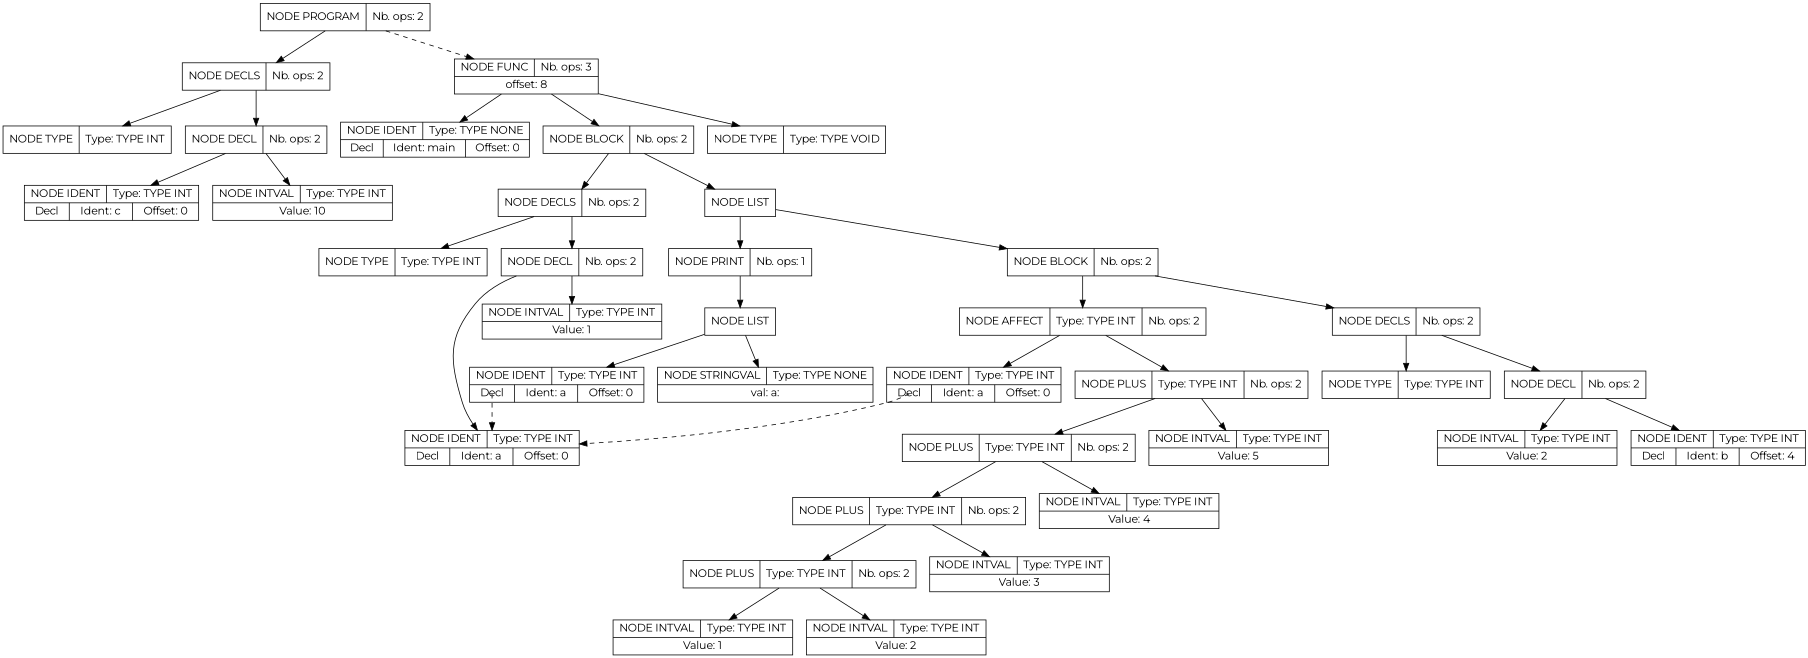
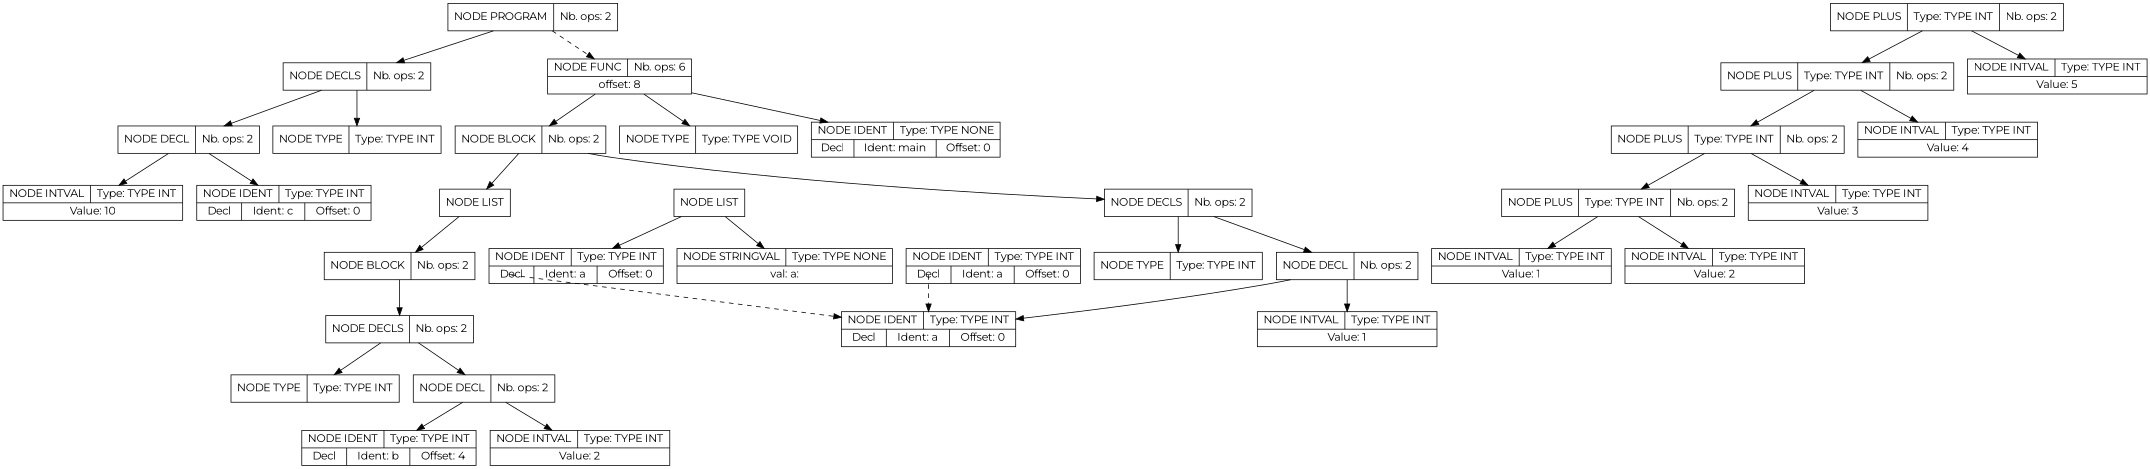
node "NODE FUNC": text "Nb. ops: 3" -> "Nb. ops: 6"
node "NODE PRINT": removed
node "NODE AFFECT": removed
